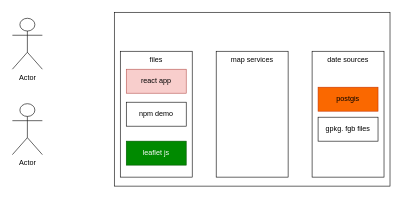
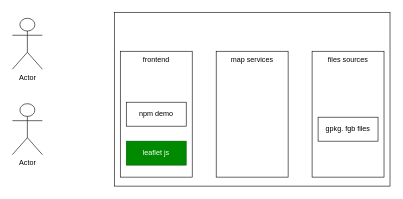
node "files": label "files" -> "frontend"
node "date sources": label "date sources" -> "files sources"
node "react app": removed
node "postgis": removed
